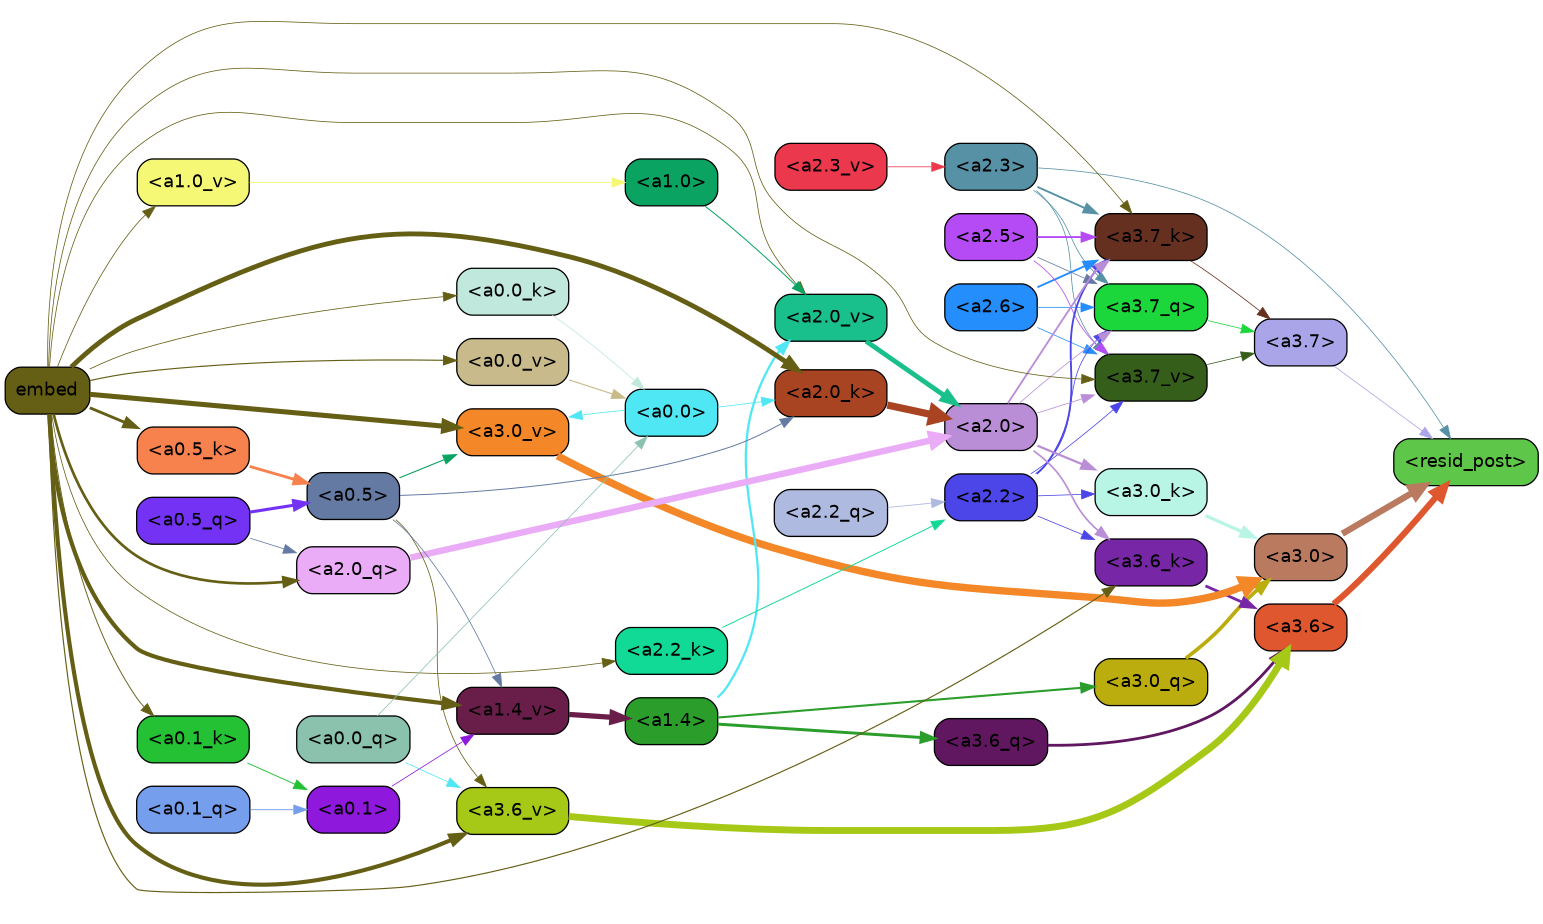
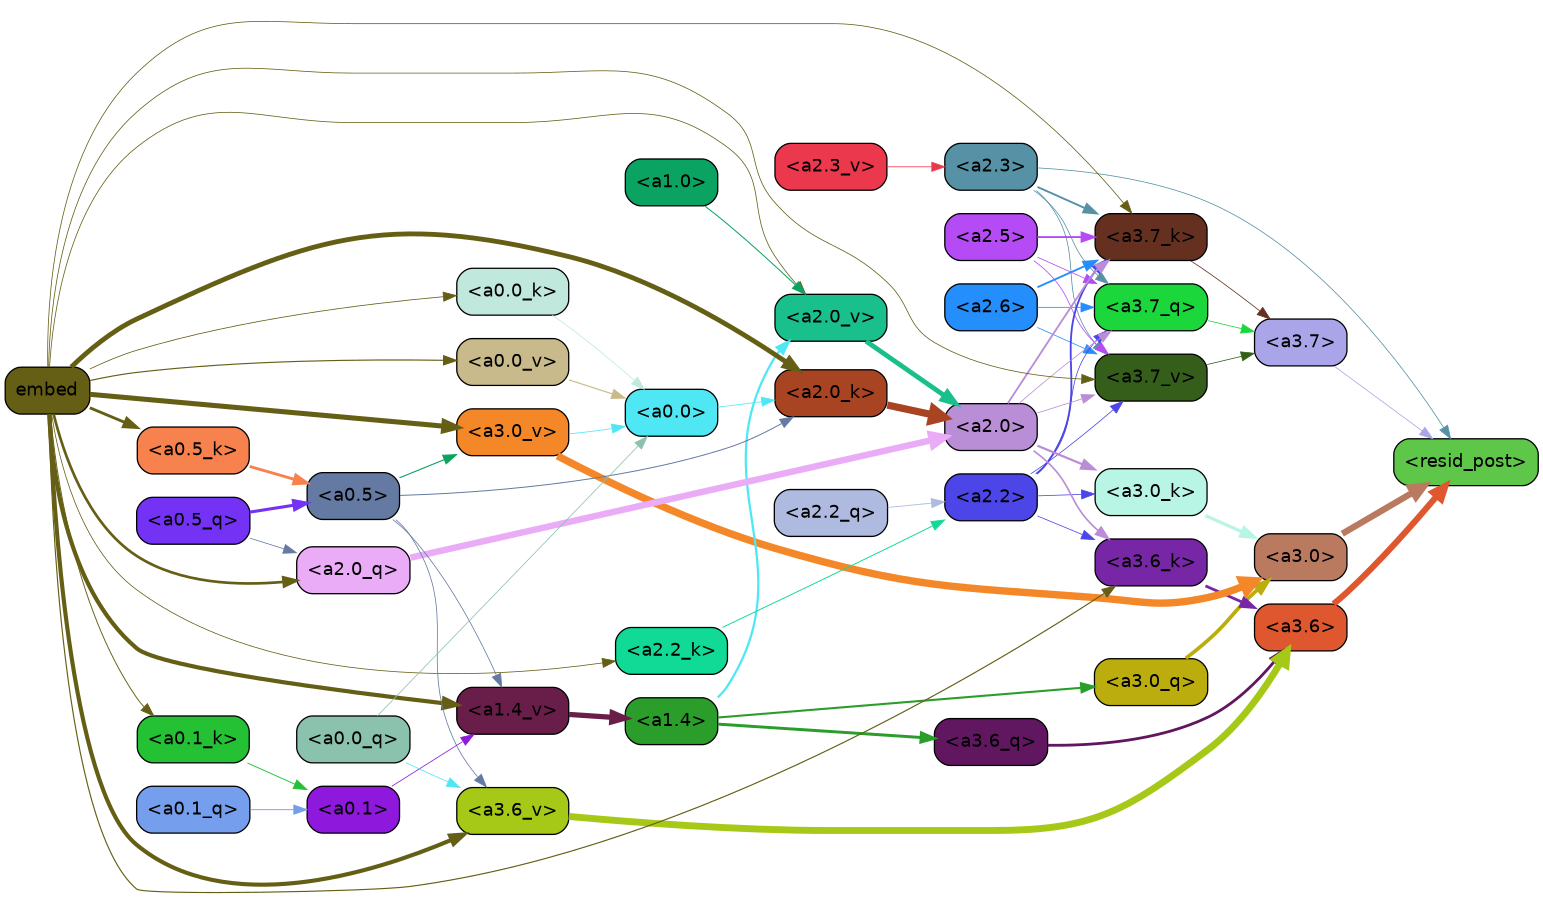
node "<a1.0_v>": removed
edge "<a2.5>" -> "<a3.7_q>": color #647aa3 -> #b54bf5
edge "<a0.0>" -> "<a3.0_v>": reversed
edge "<a0.5>" -> "<a3.6_v>": color #655f15 -> #647aa3
